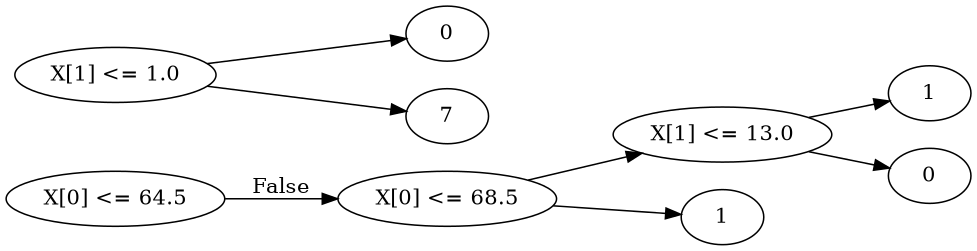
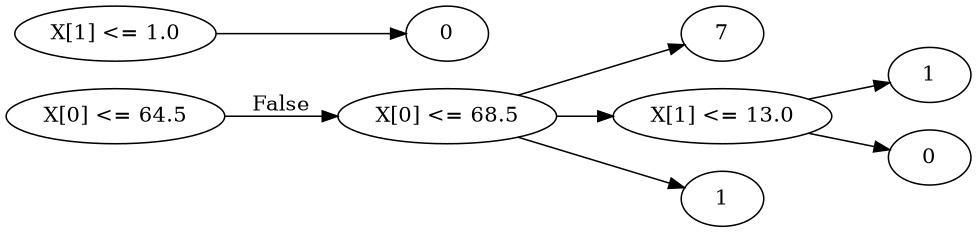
edge "X[1] <= 1.0" -> "7": now "X[0] <= 68.5" -> "7"
